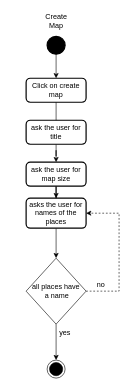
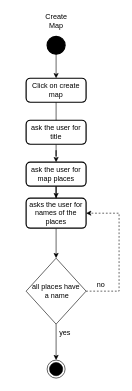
node "ask the user for map size": label "ask the user for map size" -> "ask the user for map places"
